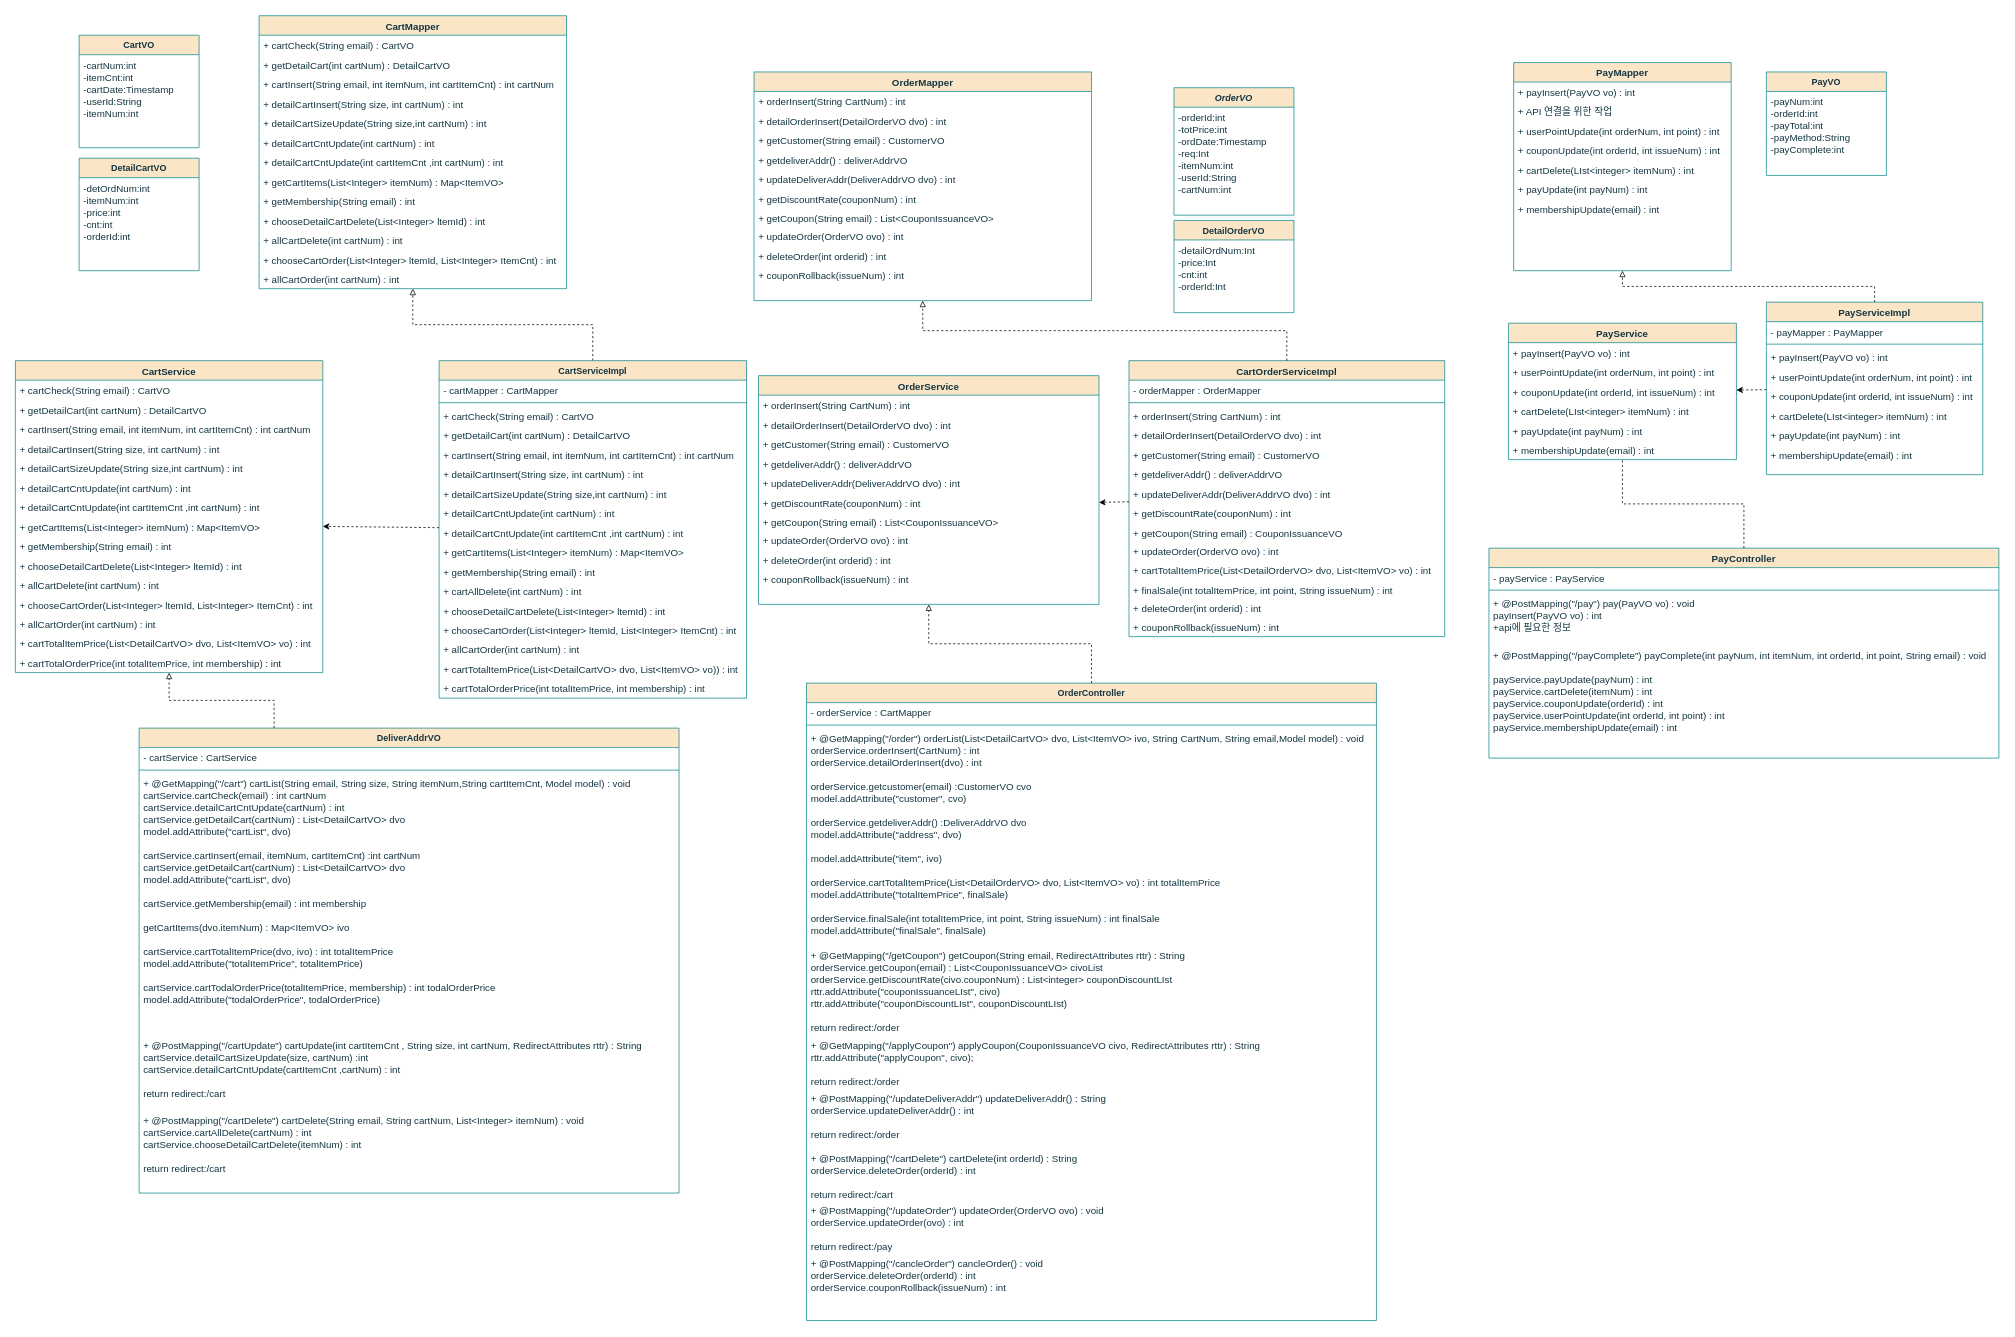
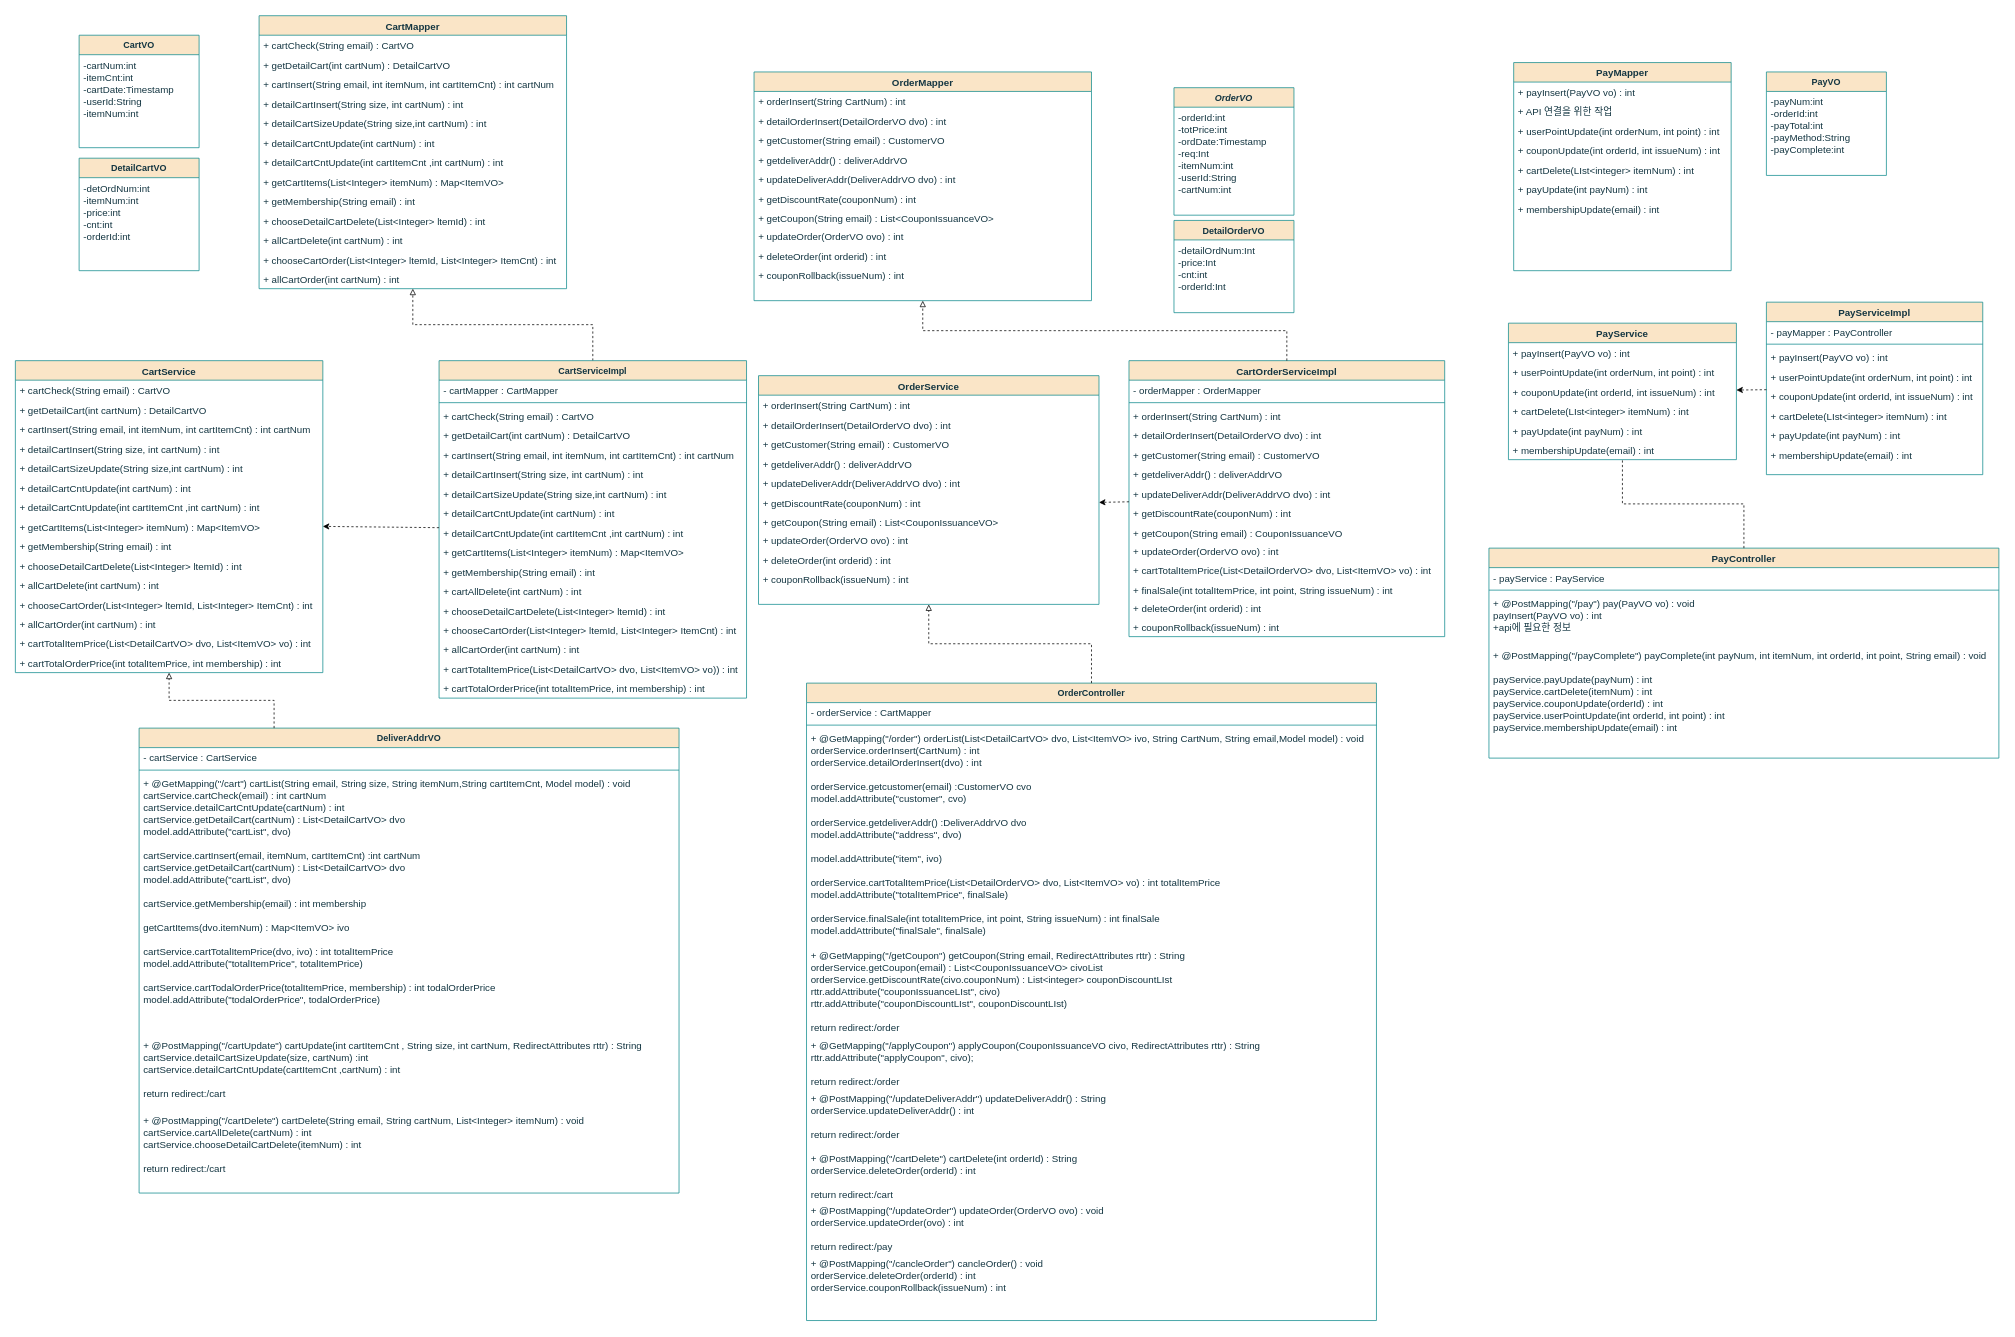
edge "PayServiceImpl" -> "PayMapper": removed
node "- payMapper : PayMapper": label "- payMapper : PayMapper" -> "- payMapper : PayController"
